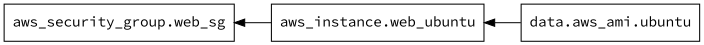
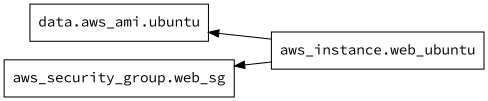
edge "data.aws_ami.ubuntu" -> "aws_instance.web_ubuntu": reversed
